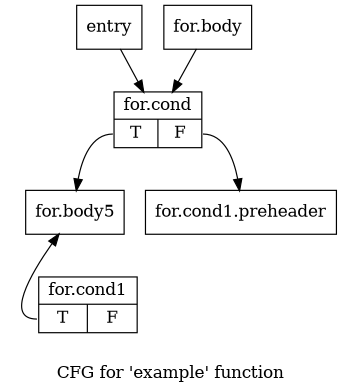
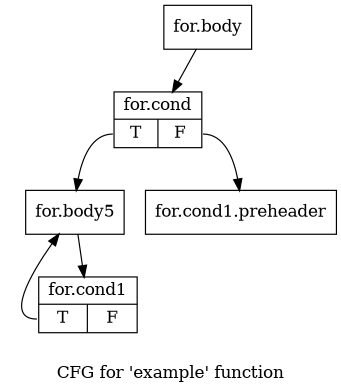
node "entry": removed
edge "for.body5" -> "for.cond1": added
